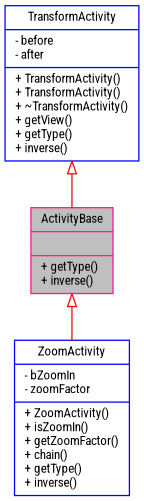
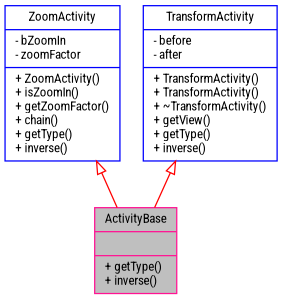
edge "ZoomActivity" -> "ActivityBase": reversed
